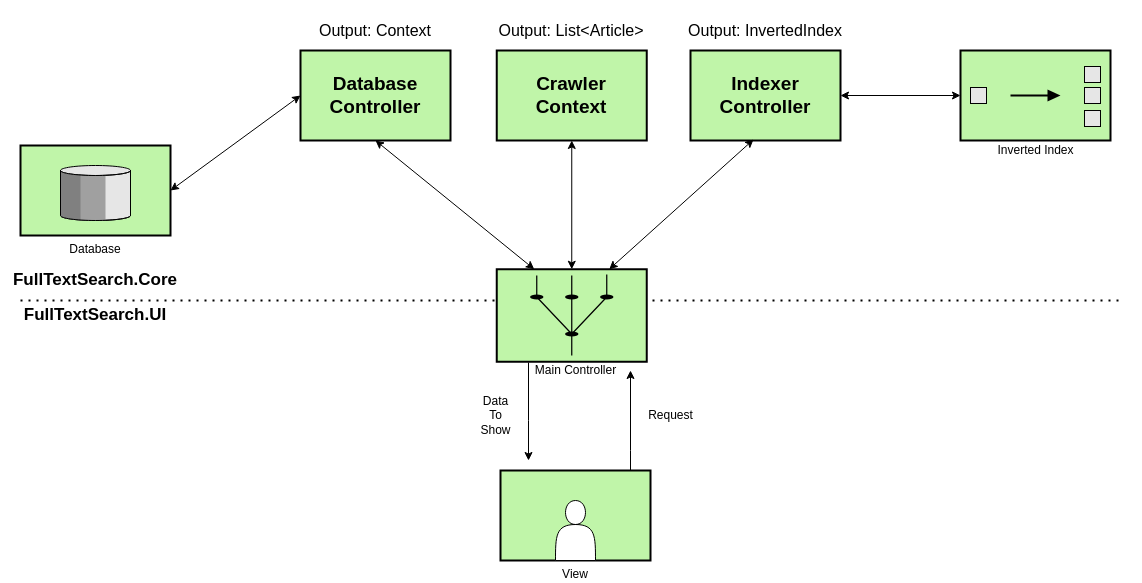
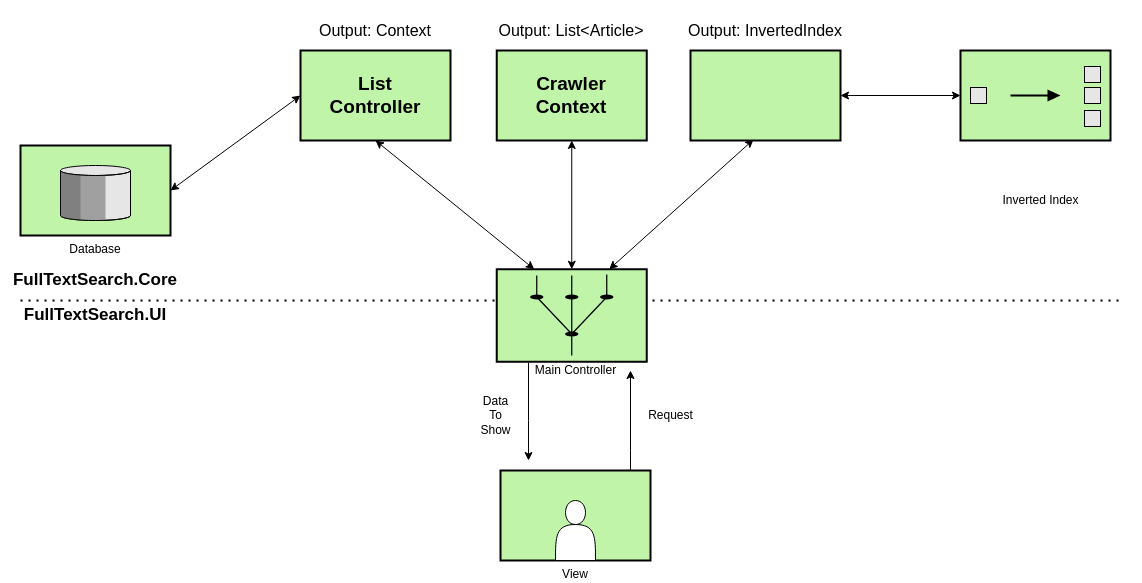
node "Database Controller": label "Database Controller" -> "List Controller"
node "Indexer Controller": removed
node "Inverted Index": moved (1036, 151) -> (1041, 201)
